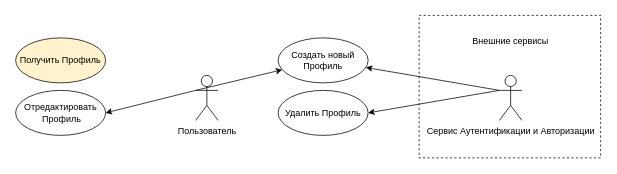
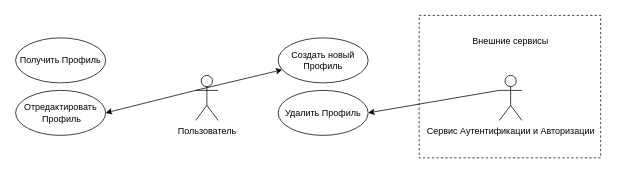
node "Получить Профиль": fillcolor #fff2cc -> #ffffff
edge "Сервис Аутентификации и Авторизации" -> "Создать новый Профиль": removed
